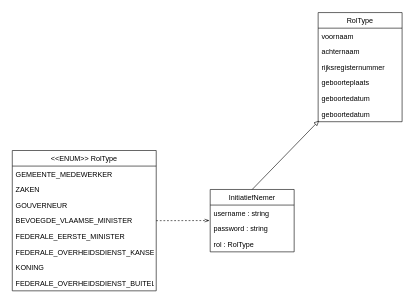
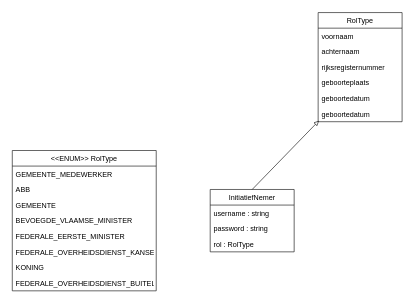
node "ZAKEN": label "ZAKEN" -> "ABB"
node "GOUVERNEUR": label "GOUVERNEUR" -> "GEMEENTE"
edge "BEVOEGDE_VLAAMSE_MINISTER" -> "password : string": removed
